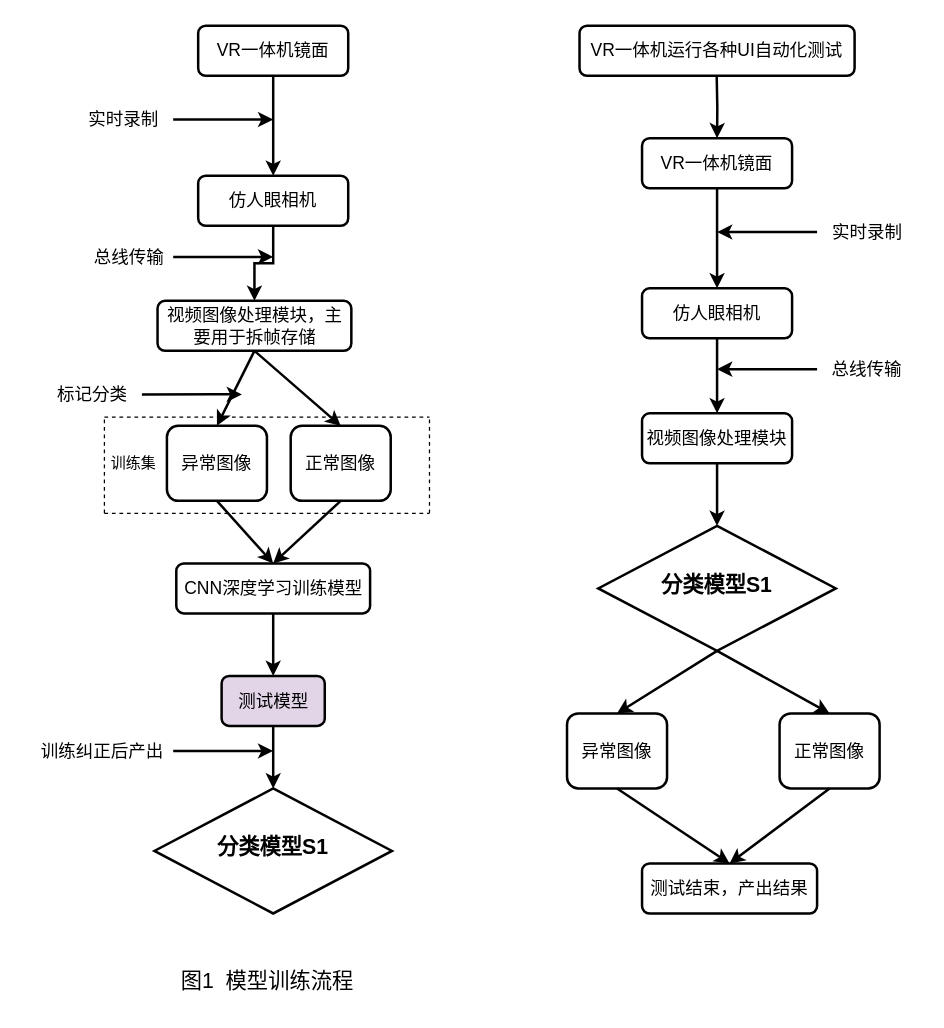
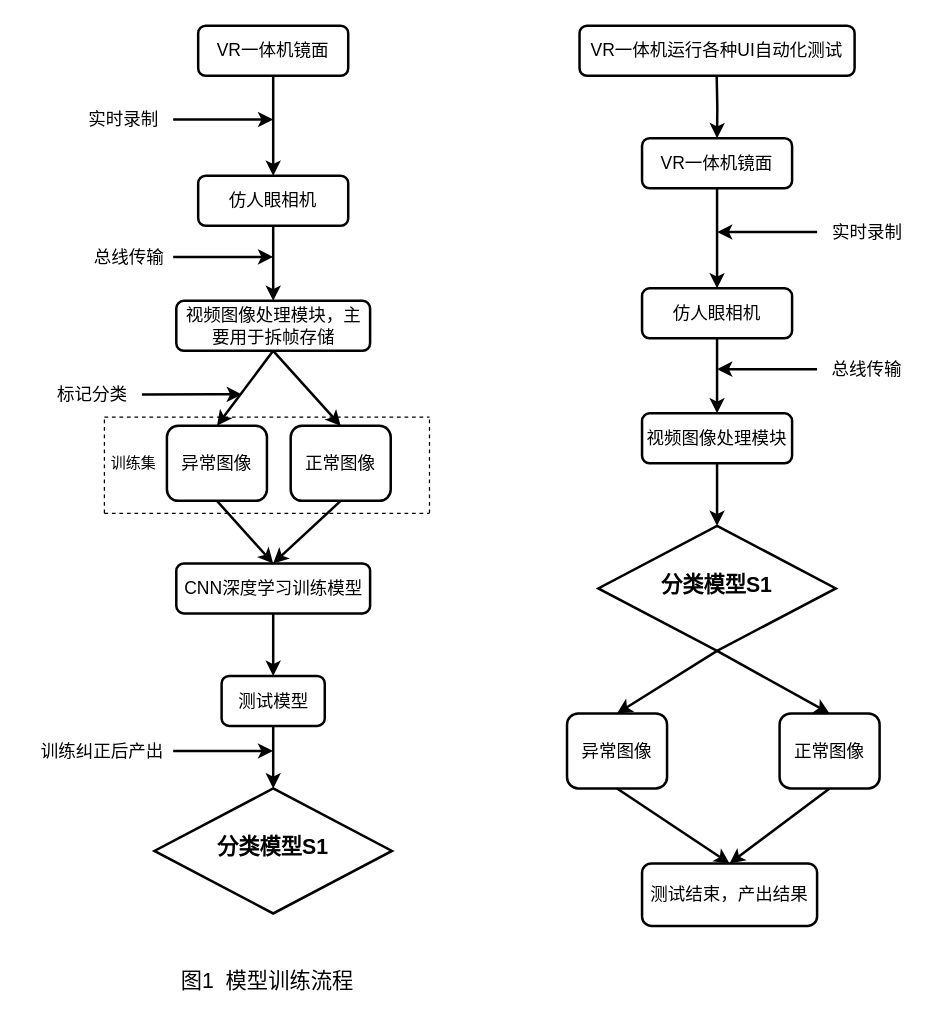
node "视频图像处理模块，主要用于拆帧存储": moved (254, 326) -> (273, 326)
node "测试模型": fillcolor #e1d5e7 -> #ffffff
node "测试结束，产出结果": size 175x50 -> 175x63
